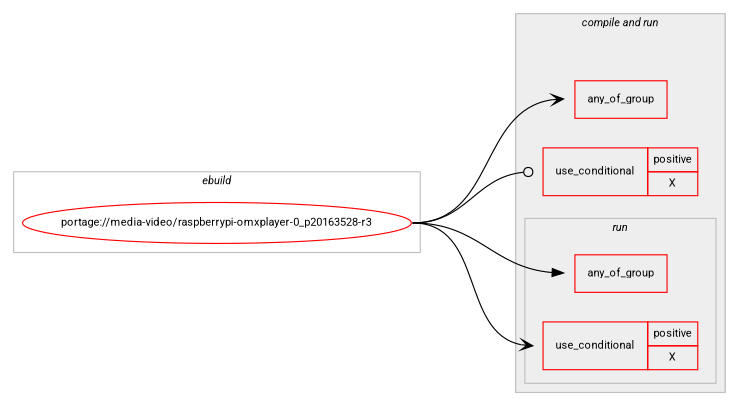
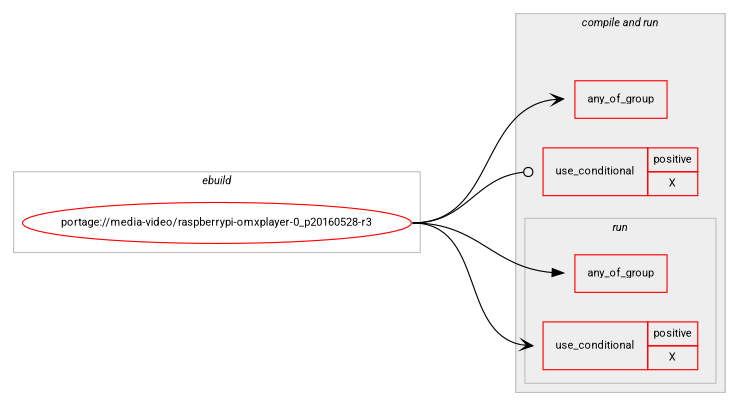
node "portage://media-video/raspberrypi-omxplayer-0_p20163528-r3": label "portage://media-video/raspberrypi-omxplayer-0_p20163528-r3" -> "portage://media-video/raspberrypi-omxplayer-0_p20160528-r3"
